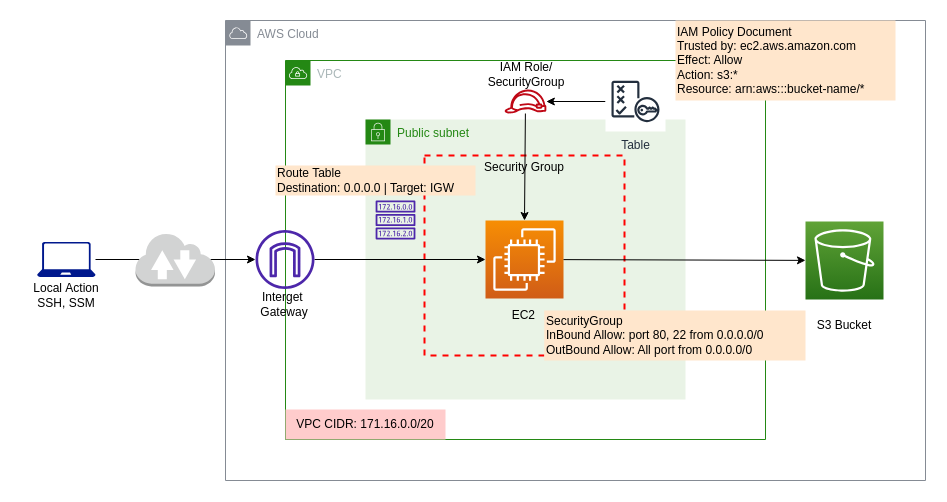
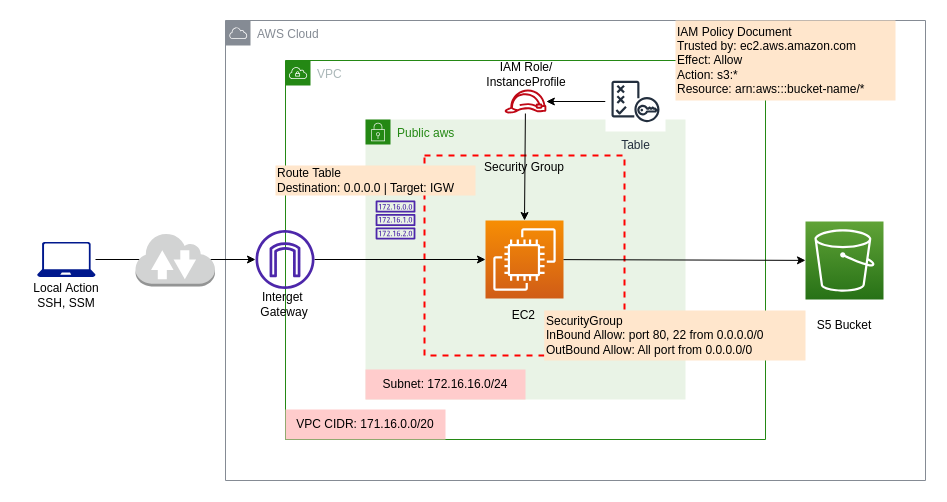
node "IAM Role/ SecurityGroup": label "IAM Role/ SecurityGroup" -> "IAM Role/ InstanceProfile"
node "Public subnet": label "Public subnet" -> "Public aws"
node "S3 Bucket": label "S3 Bucket" -> "S5 Bucket"
node "Subnet: 172.16.16.0/24": added
